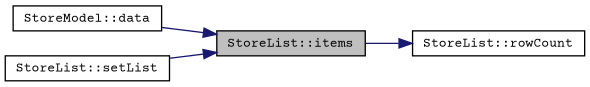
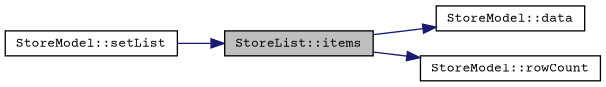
edge "StoreModel::data" -> "StoreList::items": reversed
node "StoreList::rowCount": label "StoreList::rowCount" -> "StoreModel::rowCount"
node "StoreList::setList": label "StoreList::setList" -> "StoreModel::setList"
